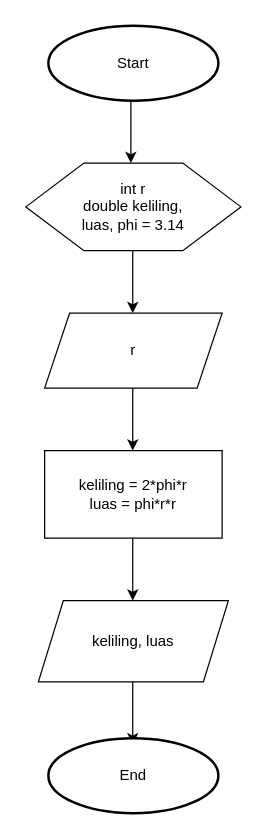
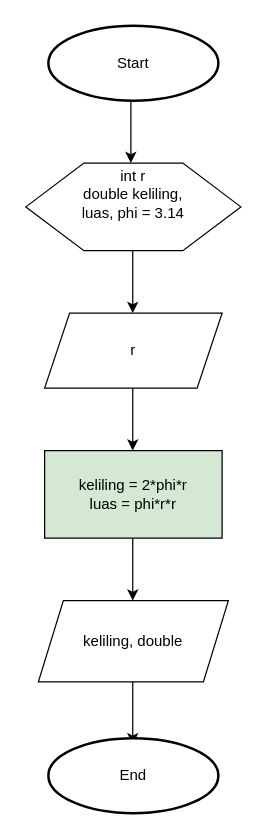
node "int r double keliling, luas, phi = 3.14": moved (133, 207) -> (133, 194)
node "keliling = 2*phi*r luas = phi*r*r": fillcolor #ffffff -> #d5e8d4
node "keliling, luas": label "keliling, luas" -> "keliling, double"
